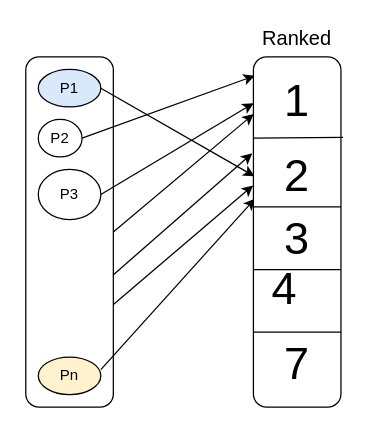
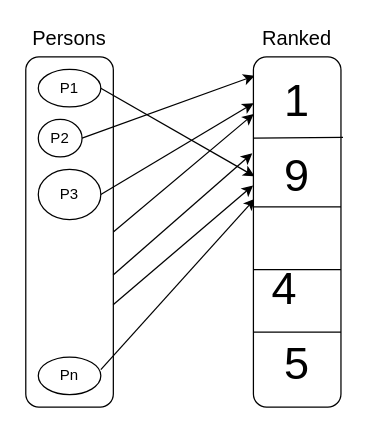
node "Persons": added
node "P1": fillcolor #dae8fc -> #ffffff
node "2": label "2" -> "9"
node "3": removed
node "7": label "7" -> "5"
node "Pn": fillcolor #fff2cc -> #ffffff
